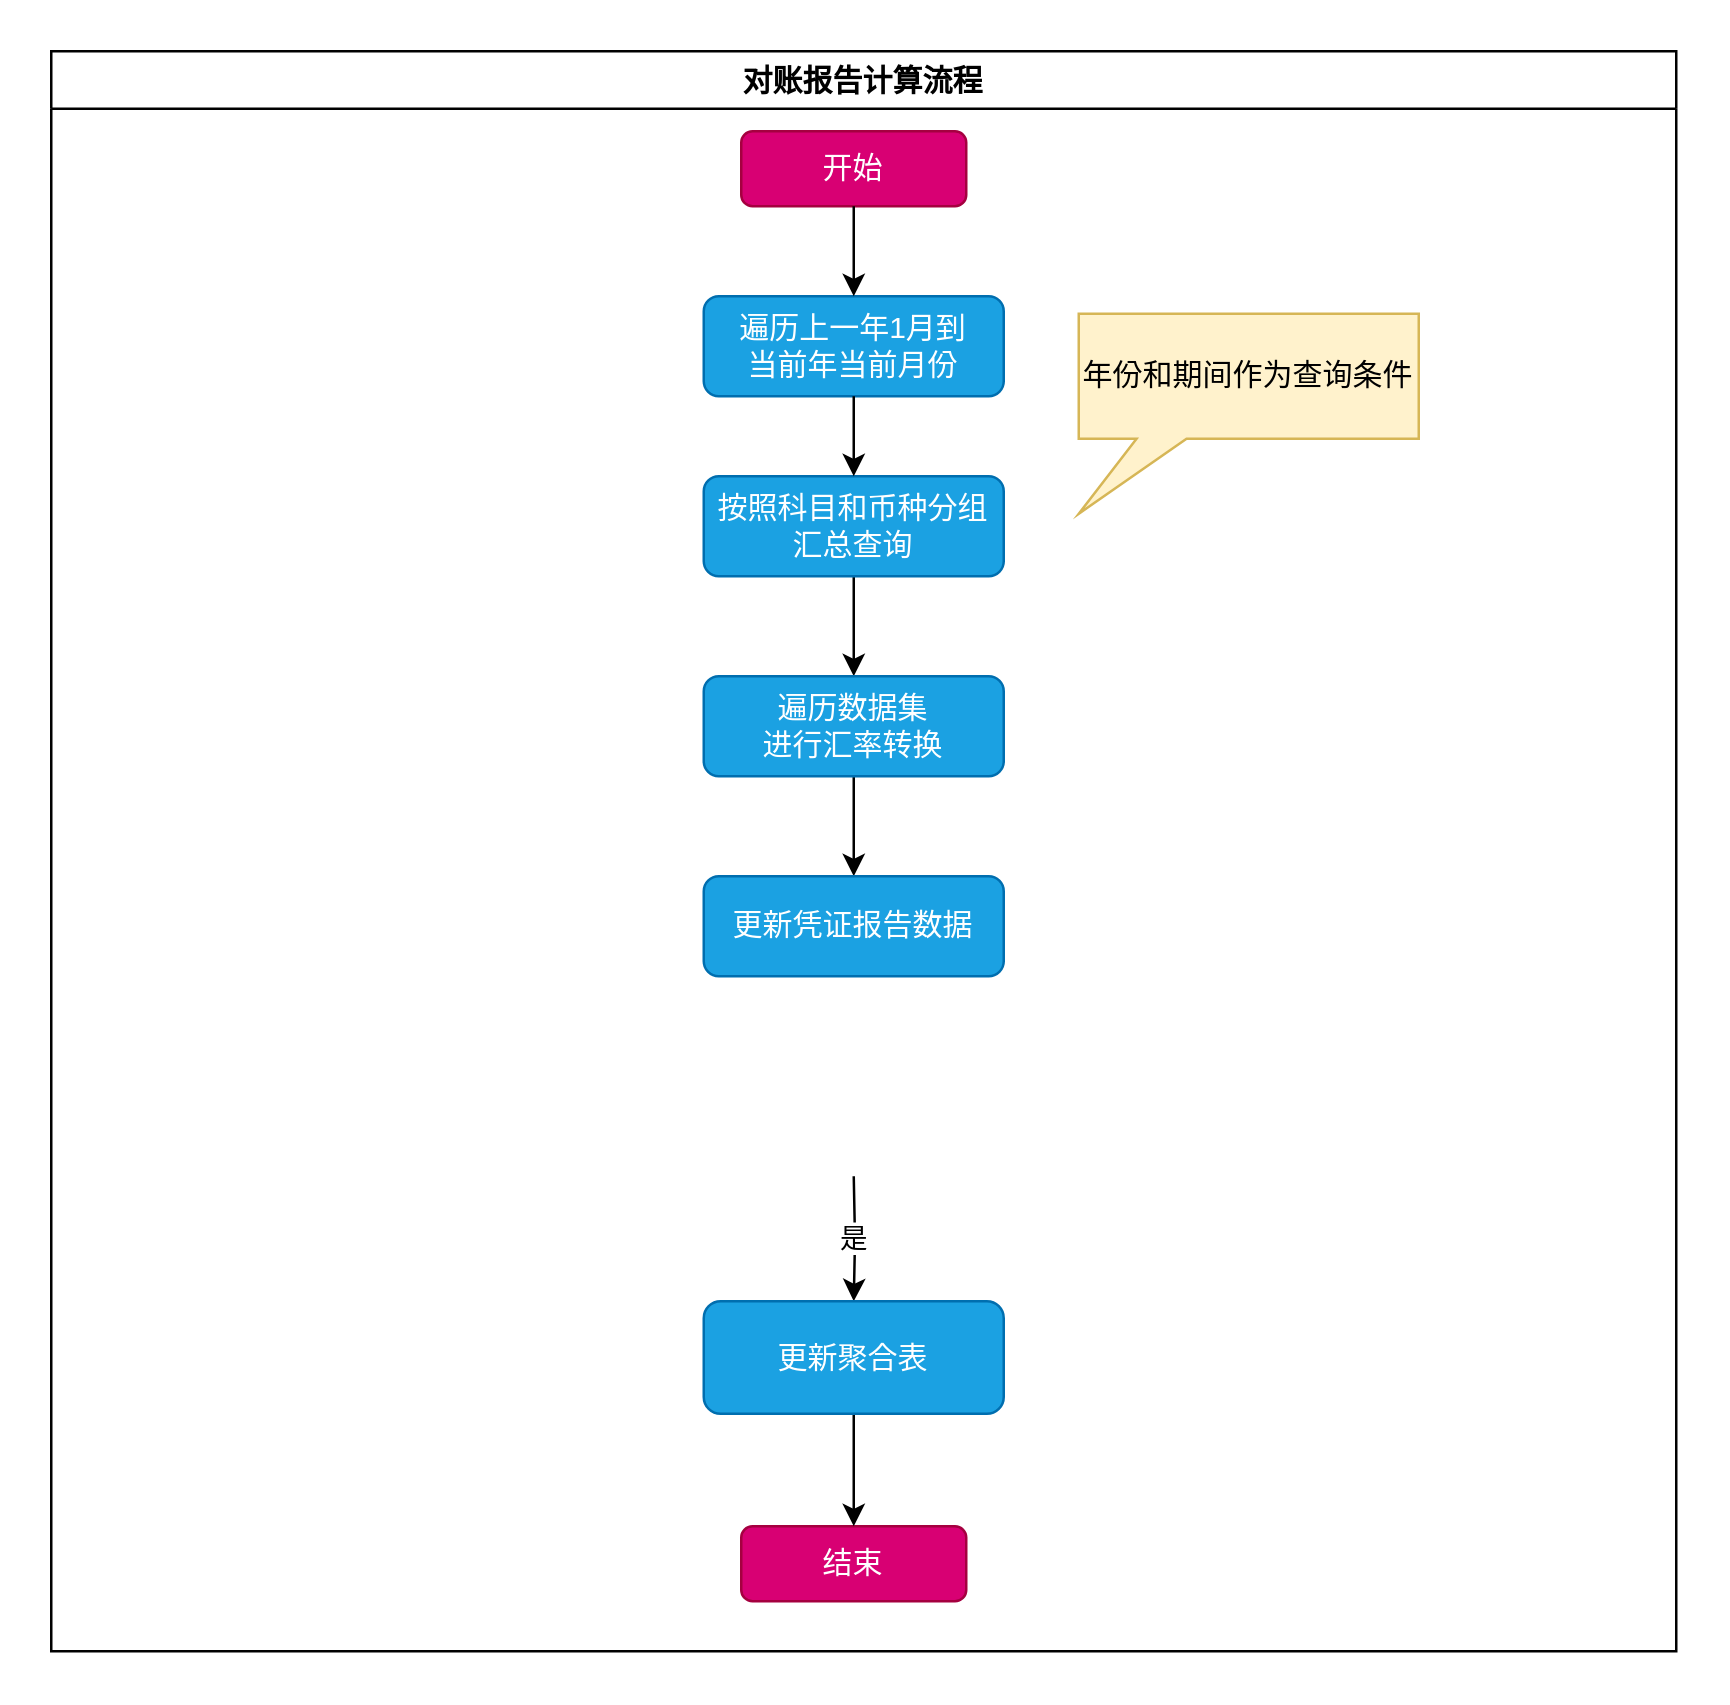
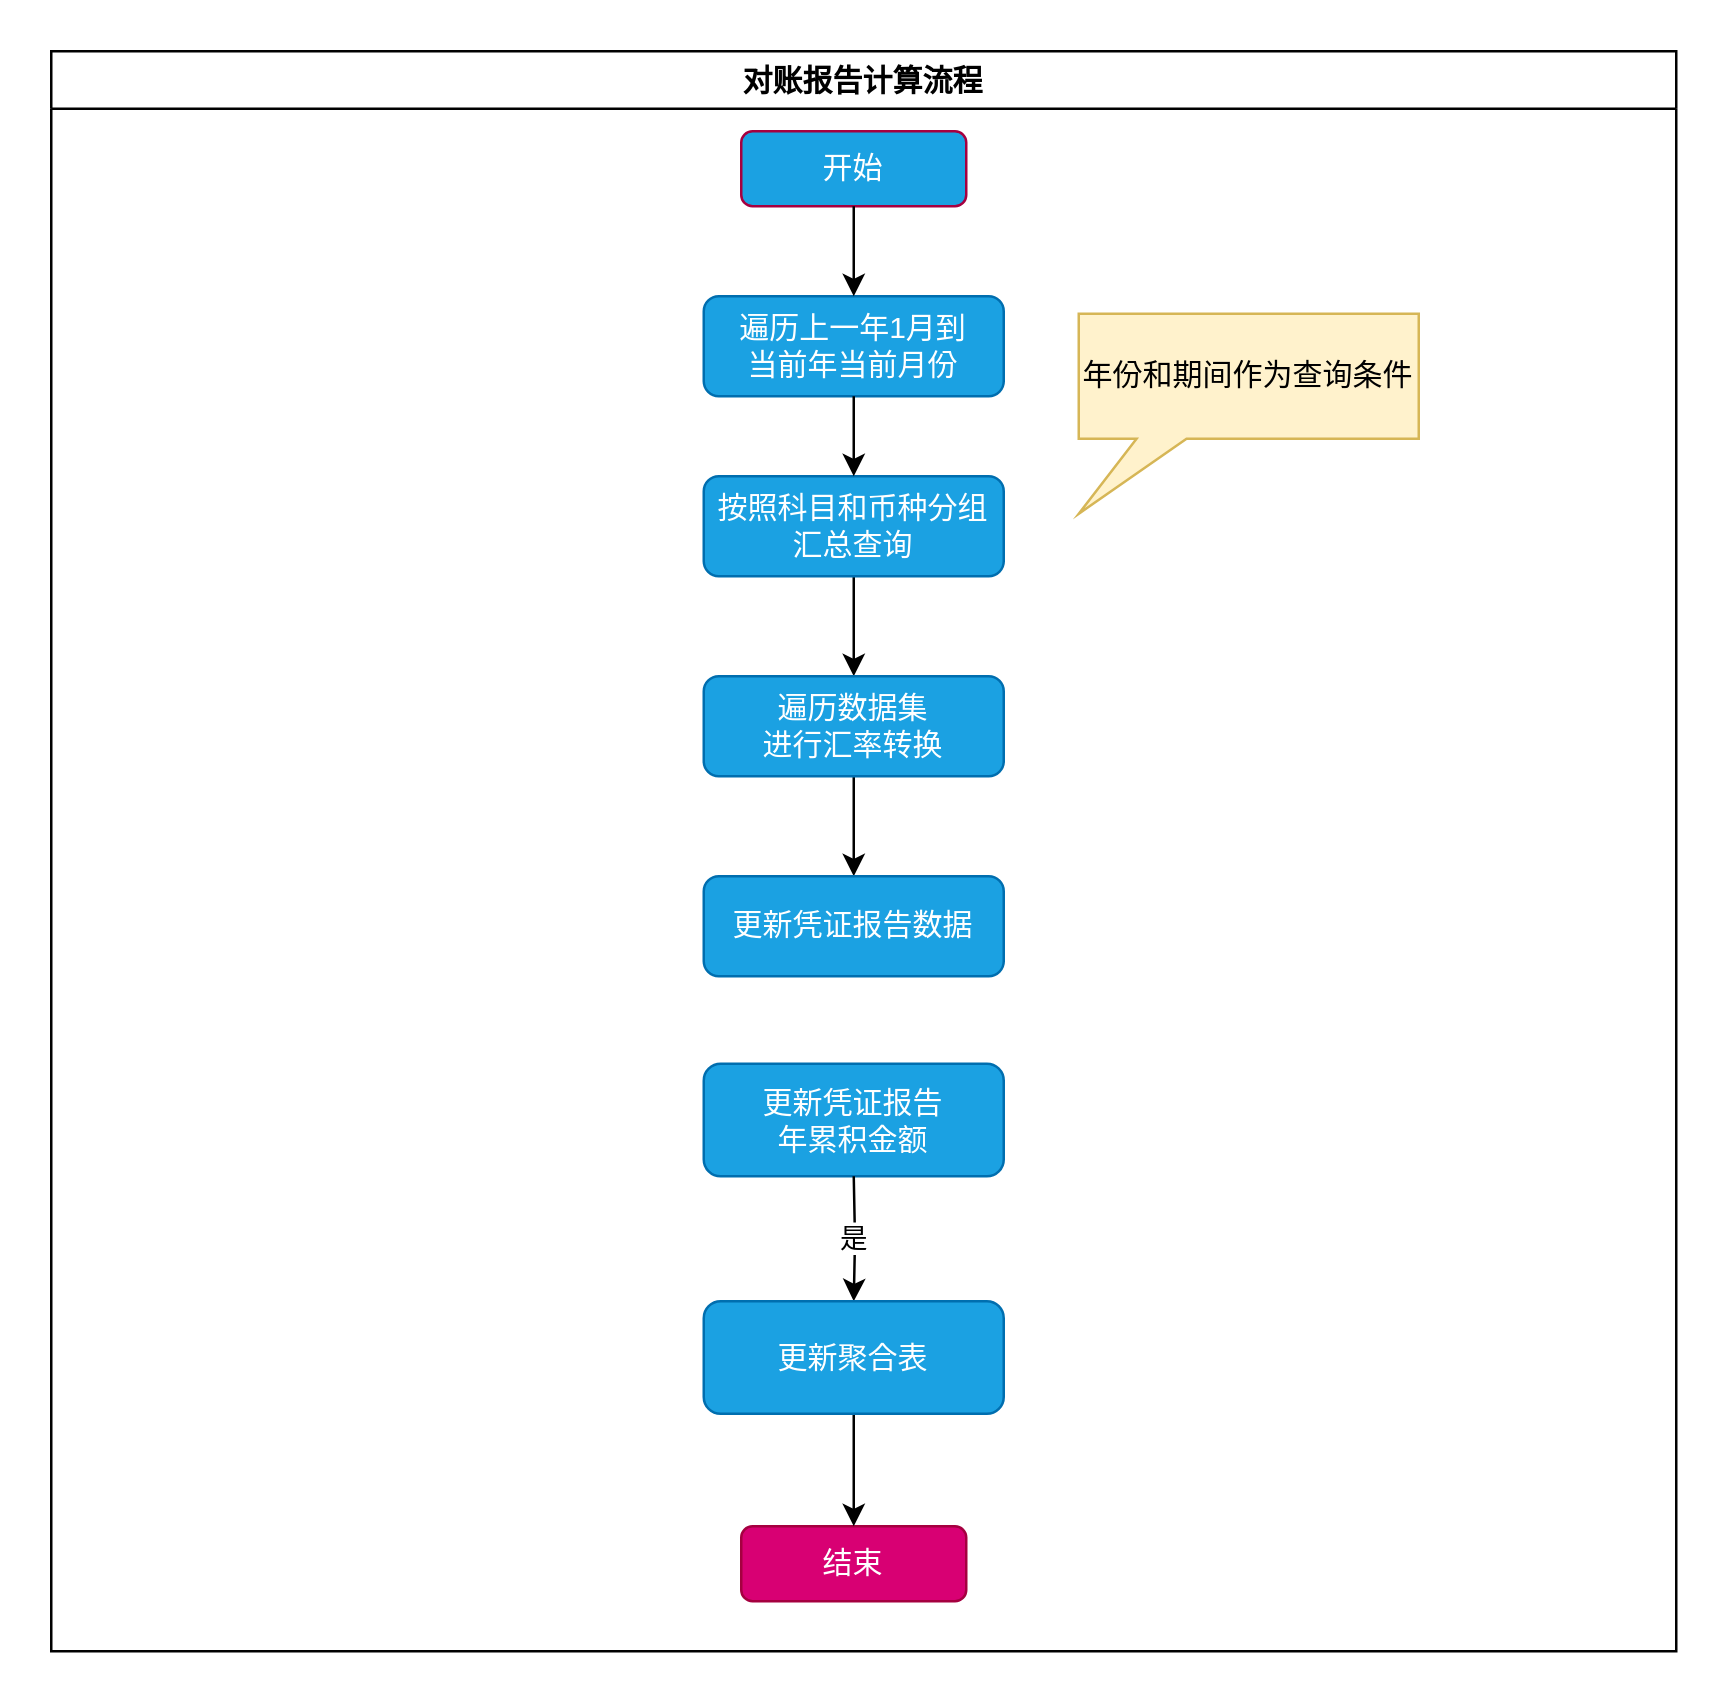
node "开始": fillcolor #d80073 -> #1ba1e2
node "更新凭证报告 年累积金额": added
